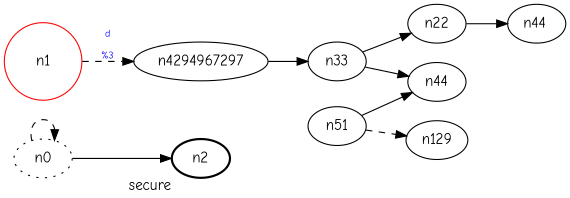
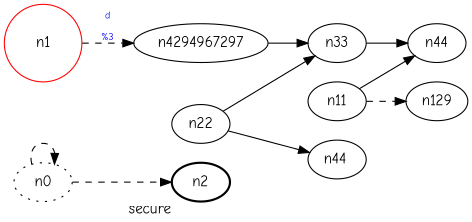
edge "n33" -> "n22": reversed
node "n51": label "n51" -> "n11"
edge "n0" -> "n2 secure": style solid -> dashed
